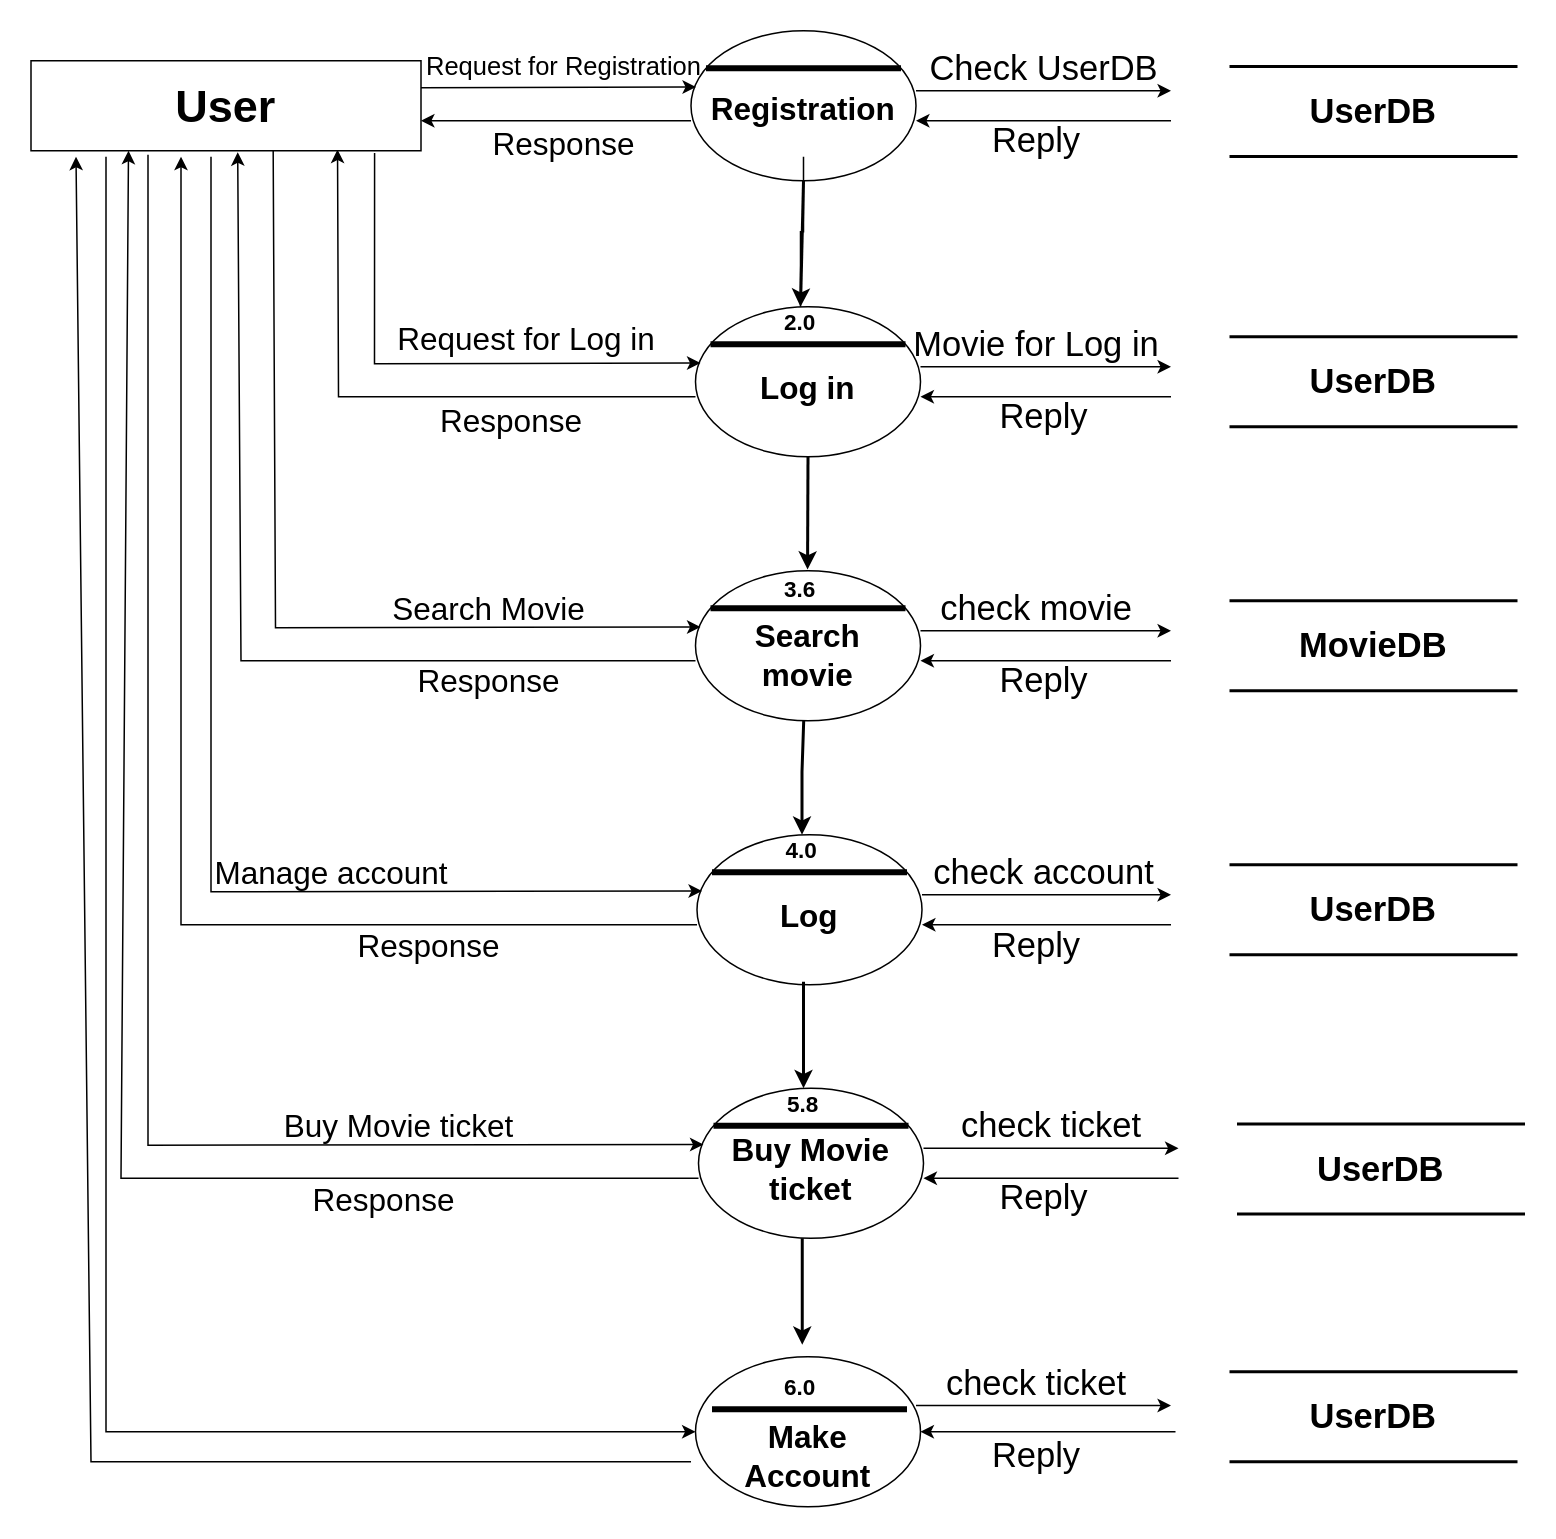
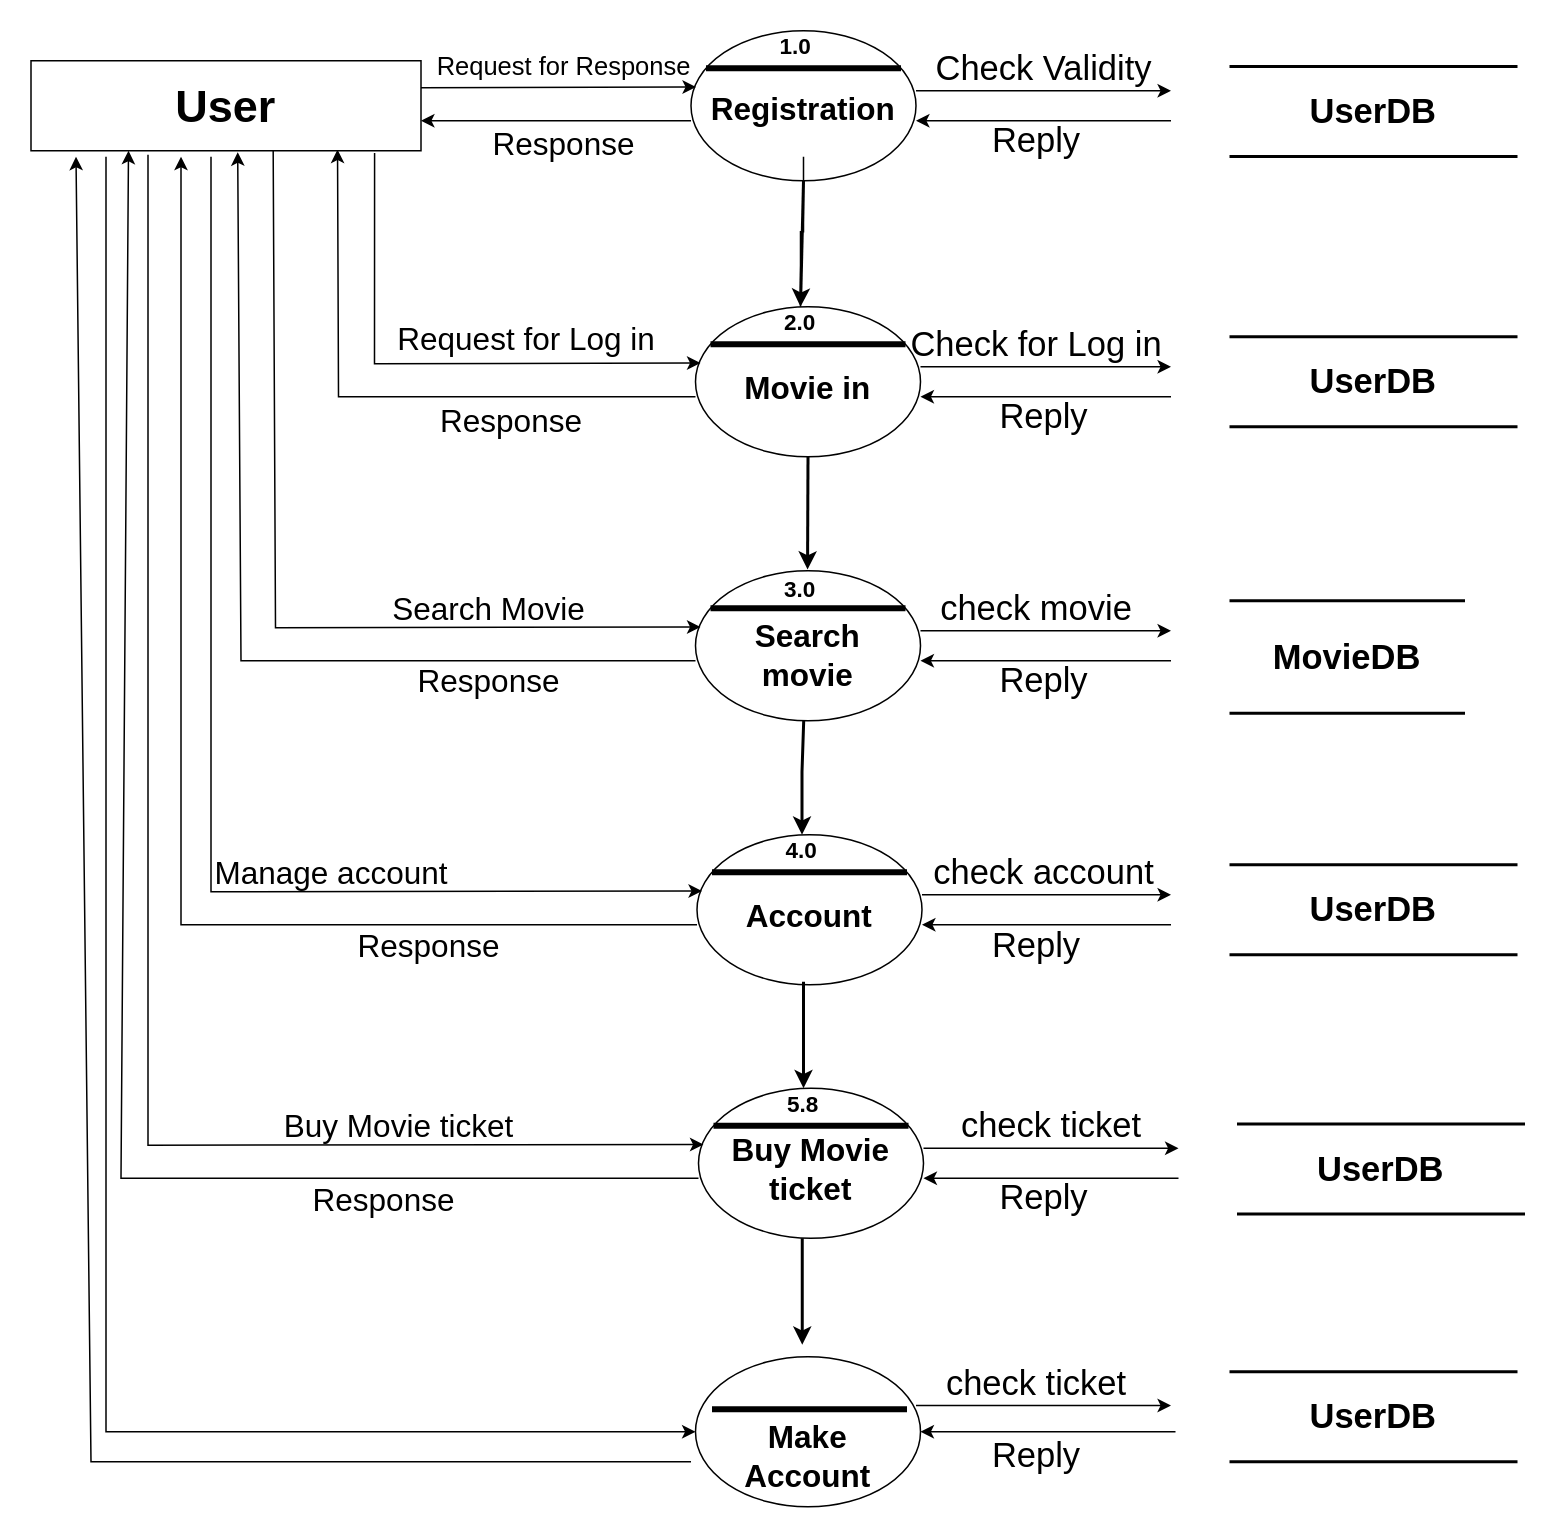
node "1.0": added
node "Request for Registration": label "Request for Registration" -> "Request for Response"
node "Check UserDB": label "Check UserDB" -> "Check Validity"
node "Movie for Log in": label "Movie for Log in" -> "Check for Log in"
node "Log in": label "Log in" -> "Movie in"
node "3.6": label "3.6" -> "3.0"
node "MovieDB": size 285x90 -> 233x113
node "Log": label "Log" -> "Account"
node "6.0": removed
